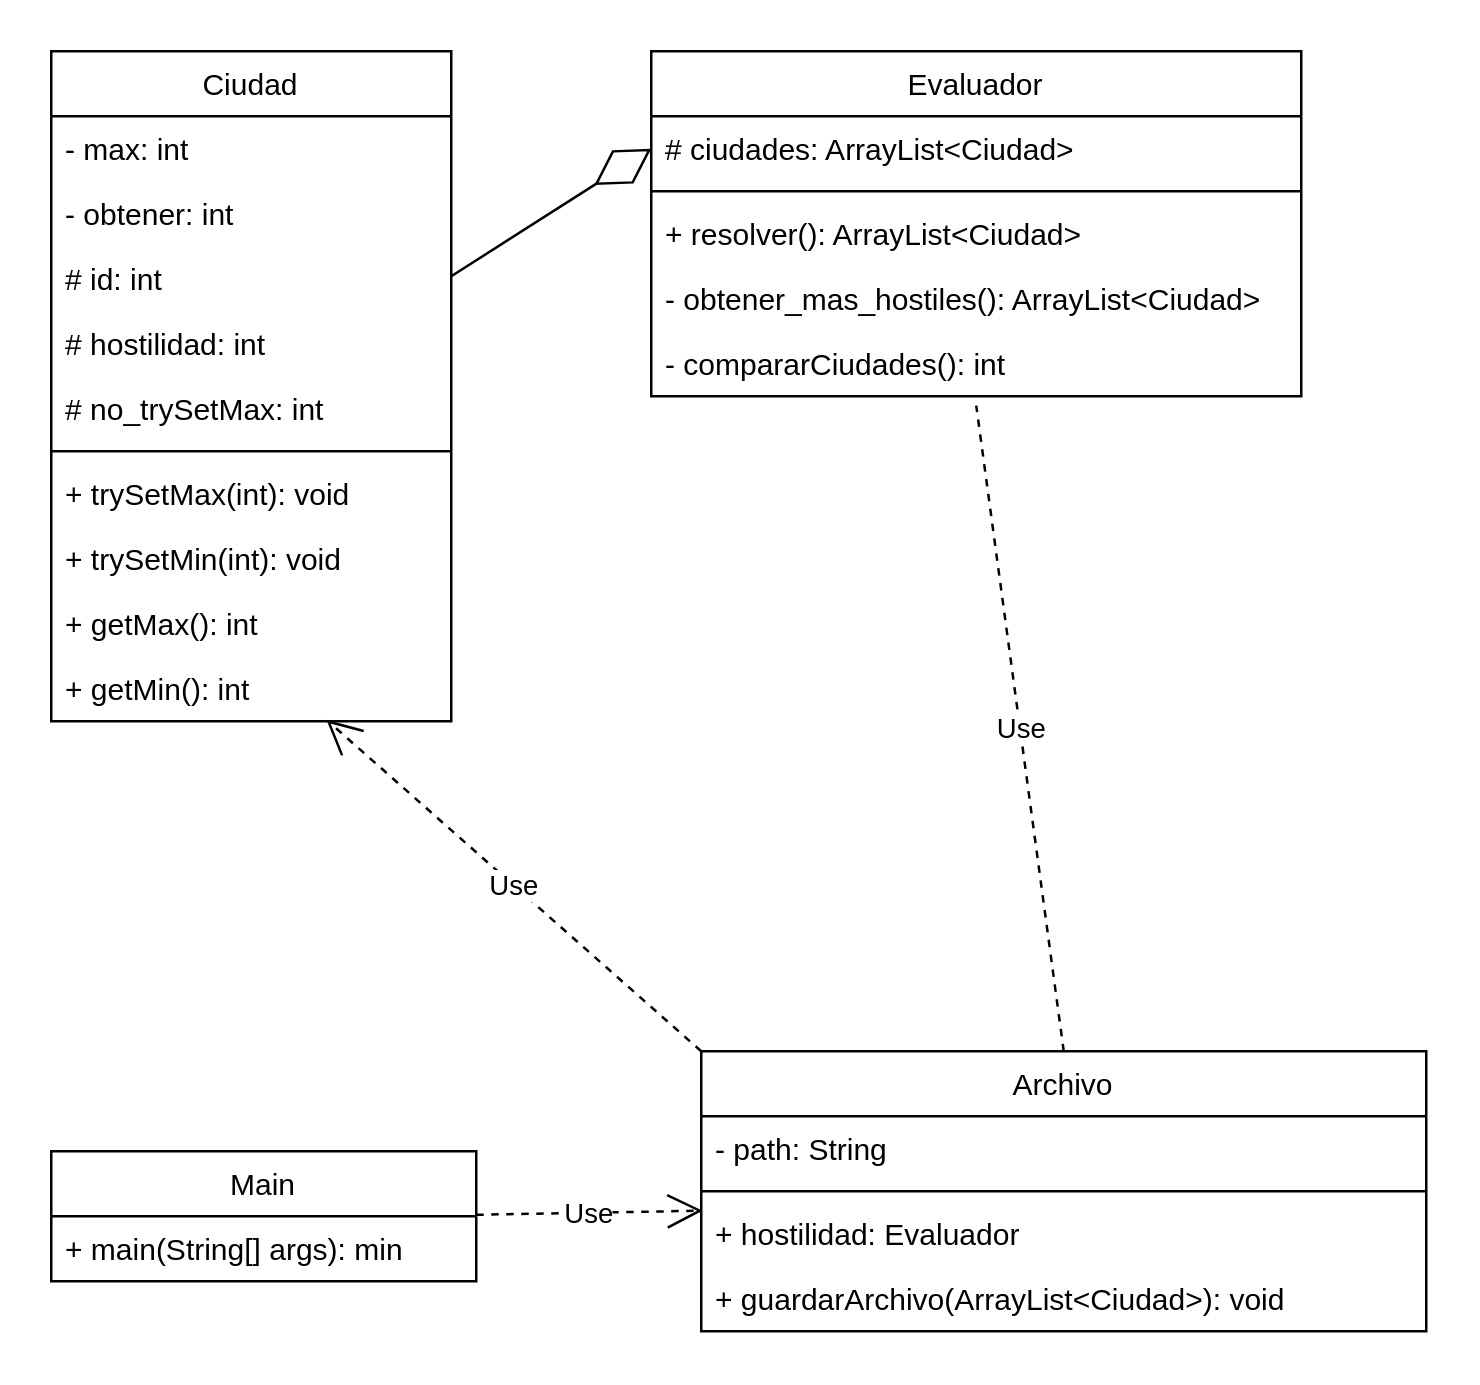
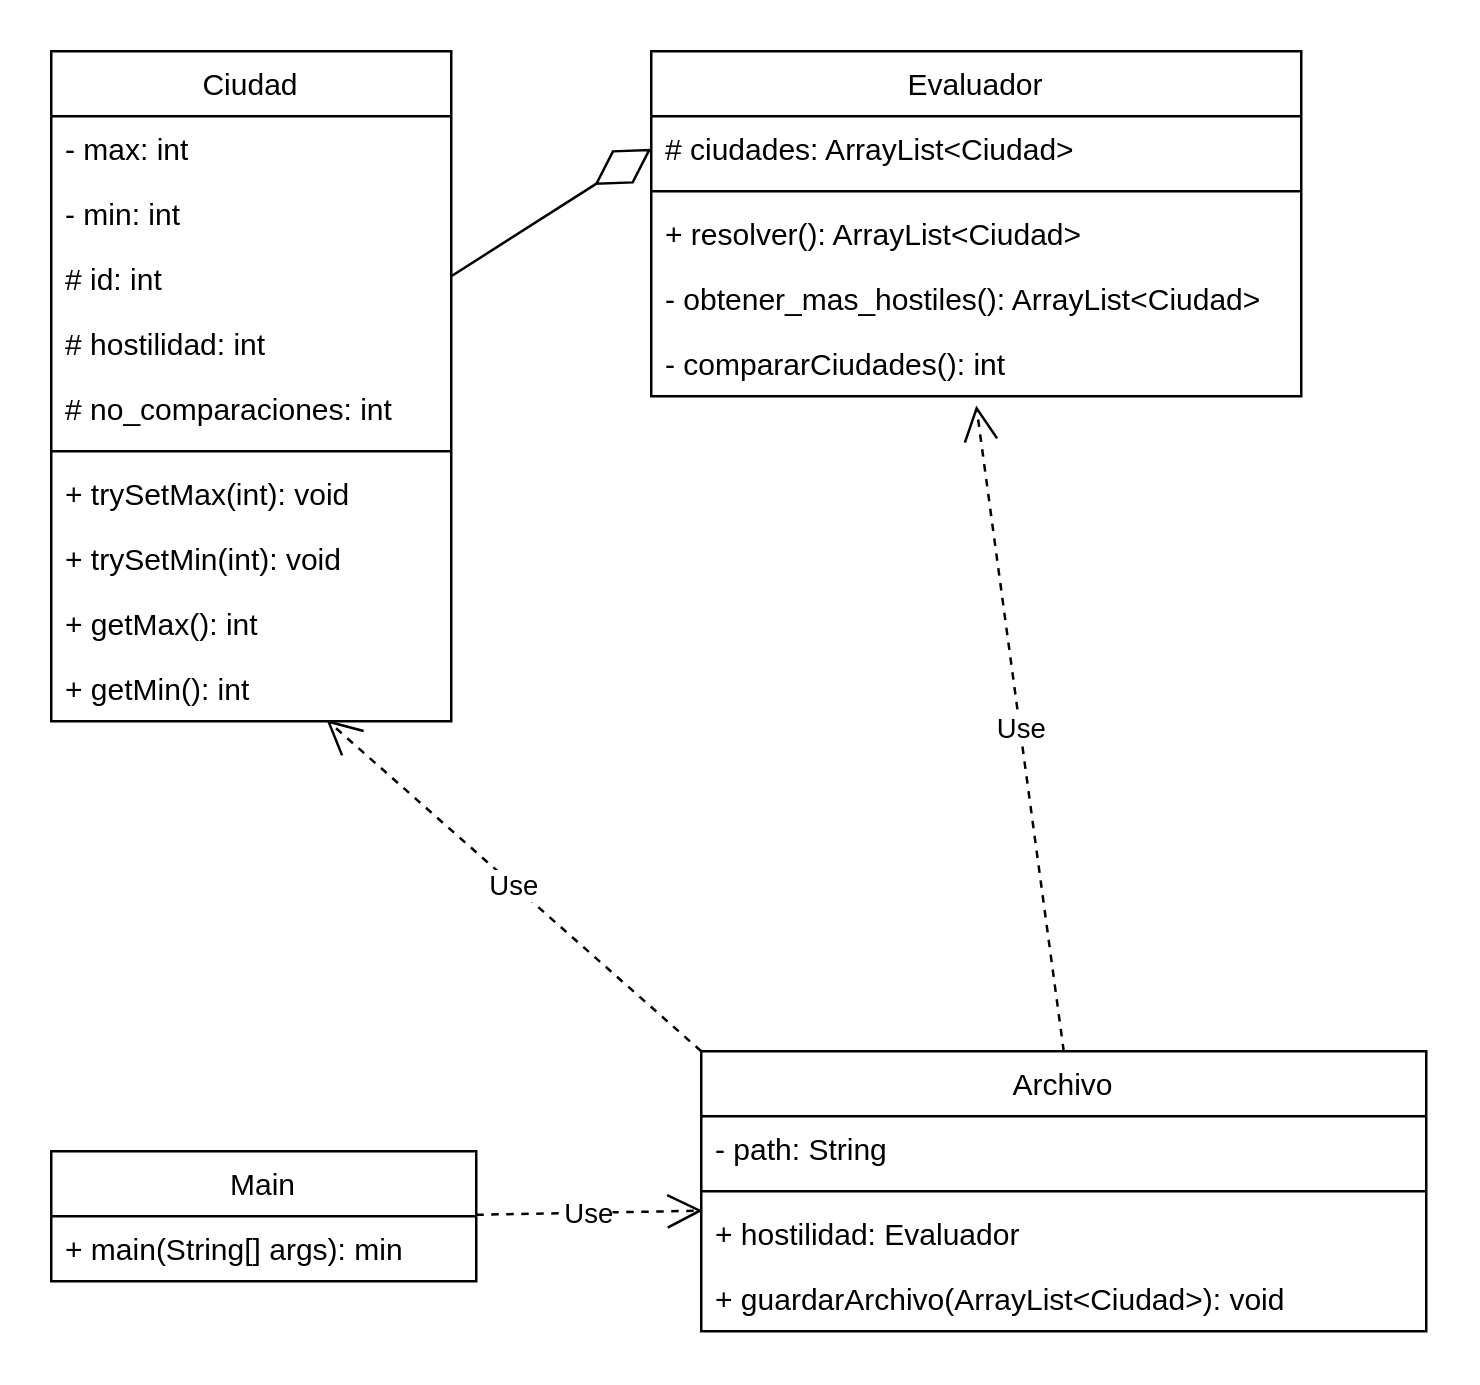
node "- obtener: int": label "- obtener: int" -> "- min: int"
node "# no_trySetMax: int": label "# no_trySetMax: int" -> "# no_comparaciones: int"
edge "- compararCiudades(): int" -- "Archivo": arrowhead none -> open
